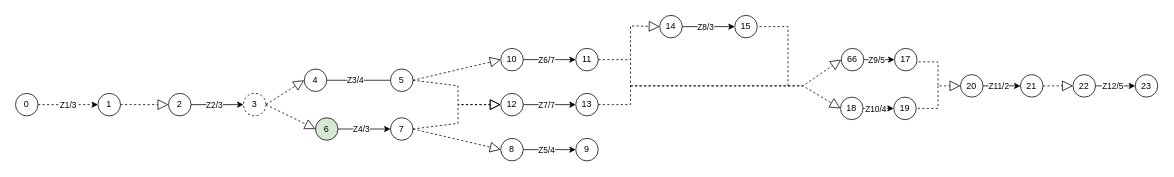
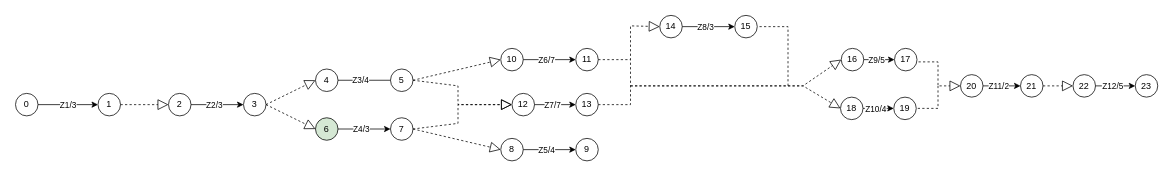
node "66": label "66" -> "16"
node "4": moved (315, 80) -> (327, 80)
edge "0" -> "1": style dashed -> solid
node "3": style dashed -> solid
node "12": moved (512, 105) -> (523, 105)
